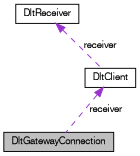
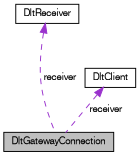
edge "DltClient" -> "DltReceiver": now "DltGatewayConnection" -> "DltReceiver"
